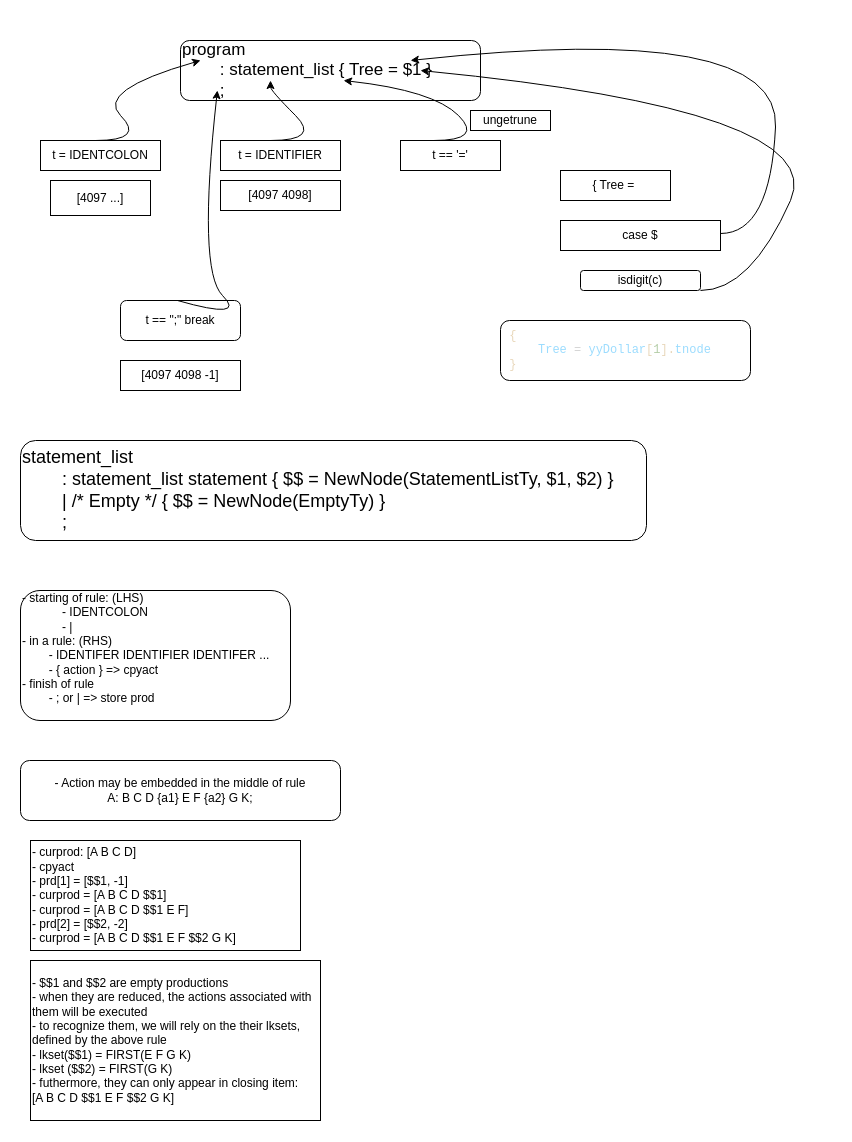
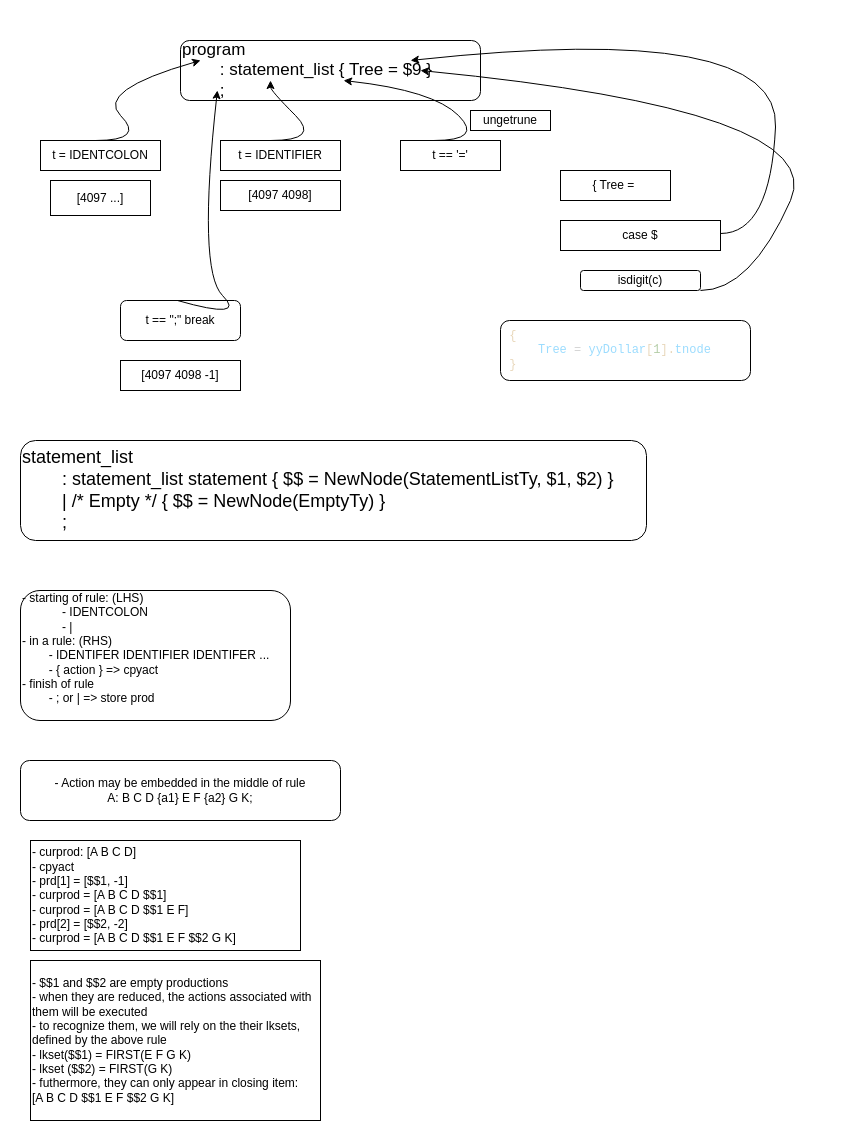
node "program : statement_list { Tree = $1 } ;": label "program : statement_list { Tree = $1 } ;" -> "program : statement_list { Tree = $9 } ;"
